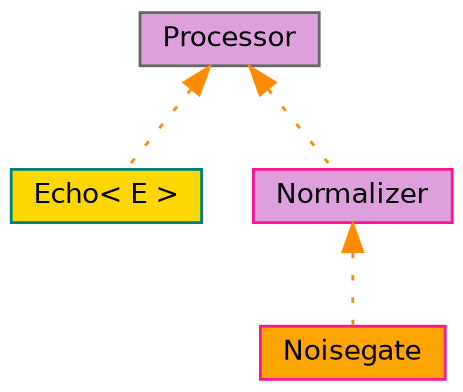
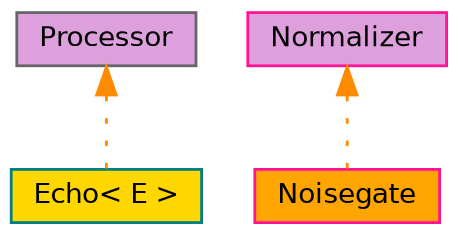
edge "Normalizer" -> "Processor": removed
